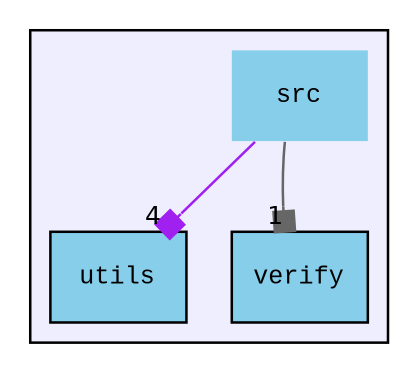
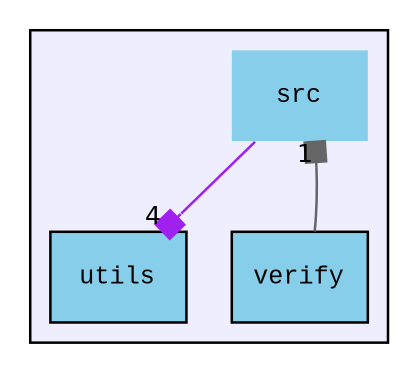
edge "src" -> "verify": reversed
